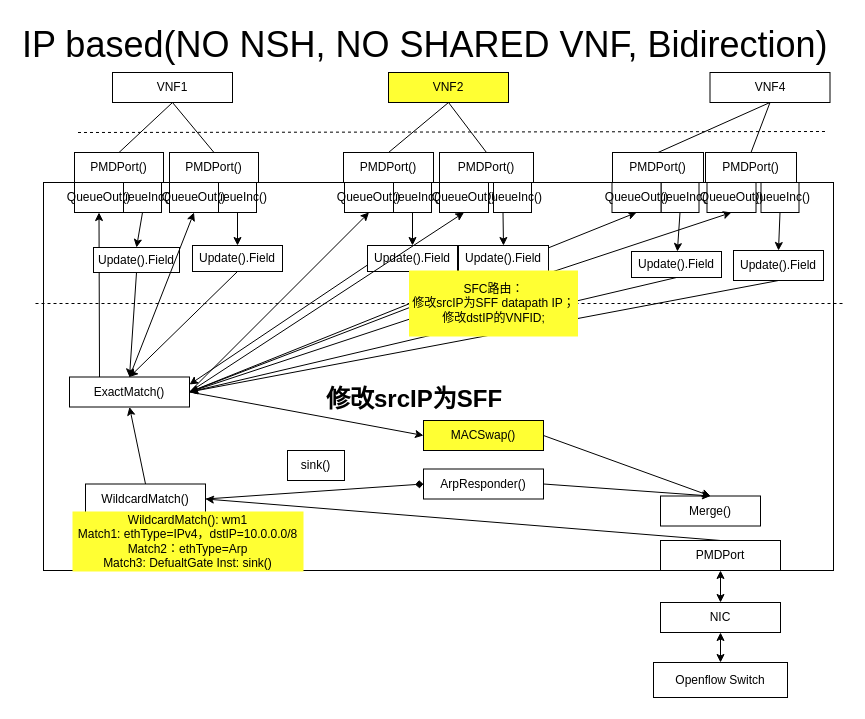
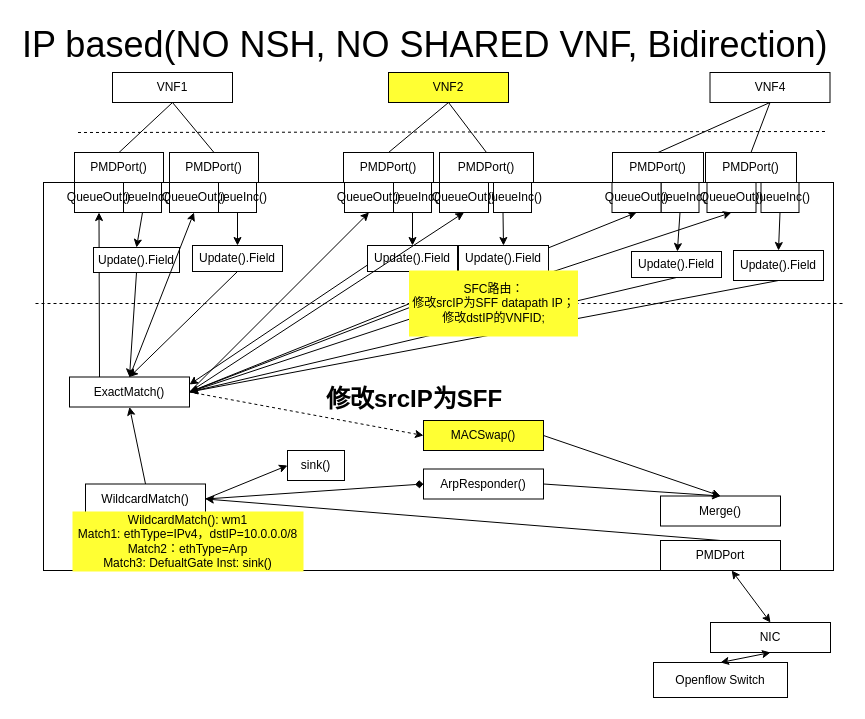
edge "ExactMatch()" -> "MACSwap()": style solid -> dashed
edge "WildcardMatch()" -> "sink()": added
node "Merge()": size 100x30 -> 120x30
node "NIC": moved (721, 618) -> (771, 638)
